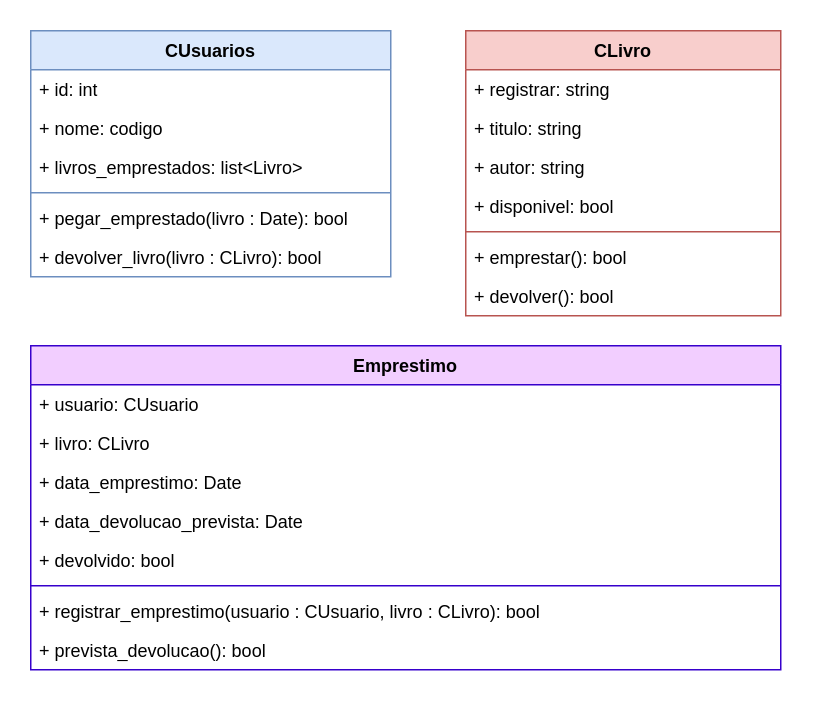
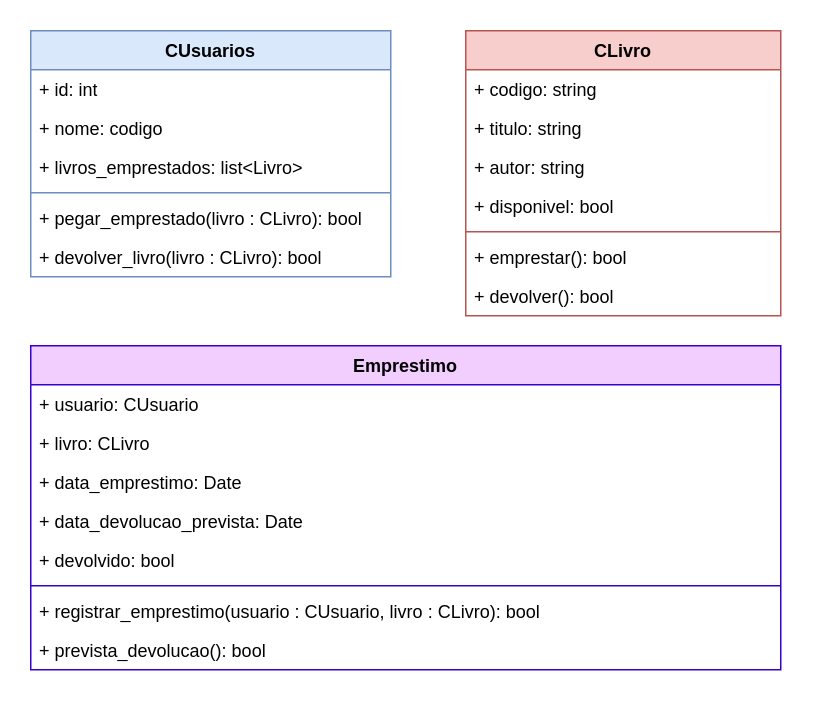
node "+ registrar: string": label "+ registrar: string" -> "+ codigo: string"
node "+ pegar_emprestado(livro : Date): bool": label "+ pegar_emprestado(livro : Date): bool" -> "+ pegar_emprestado(livro : CLivro): bool"
